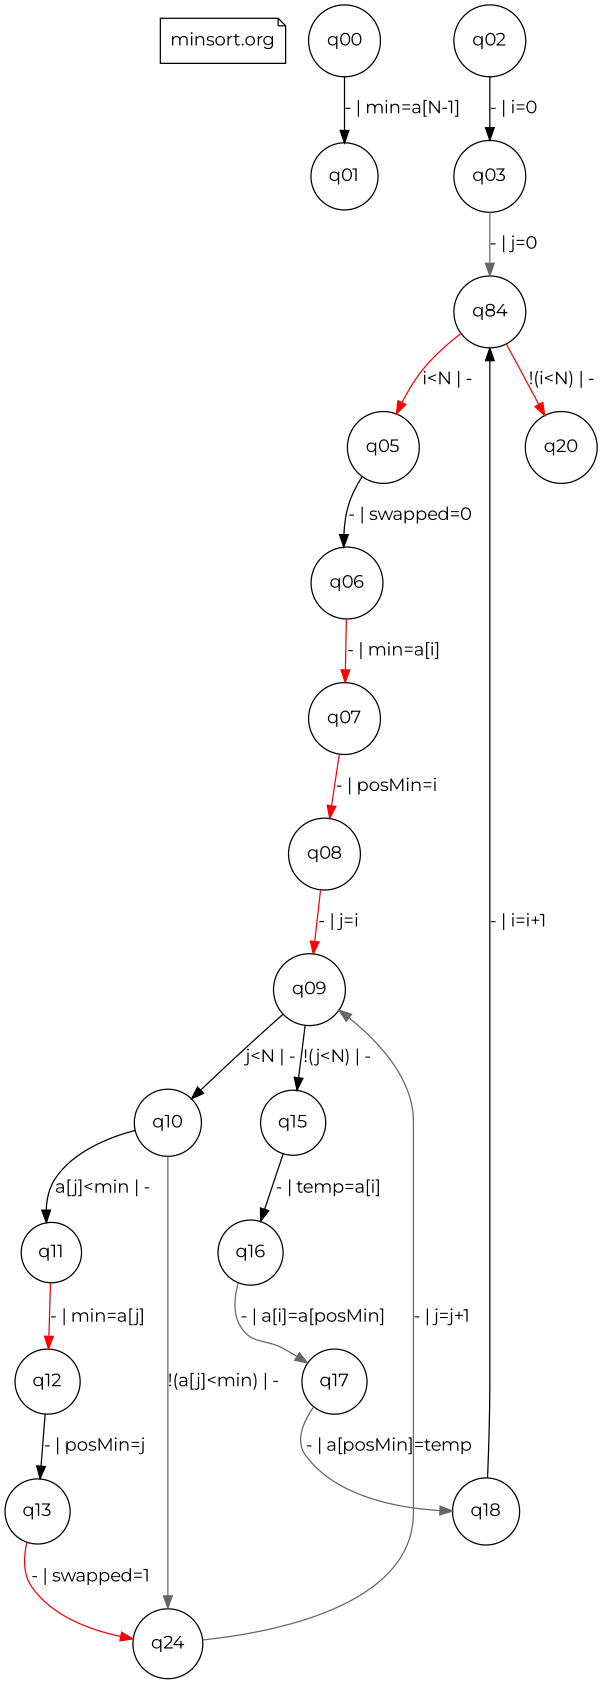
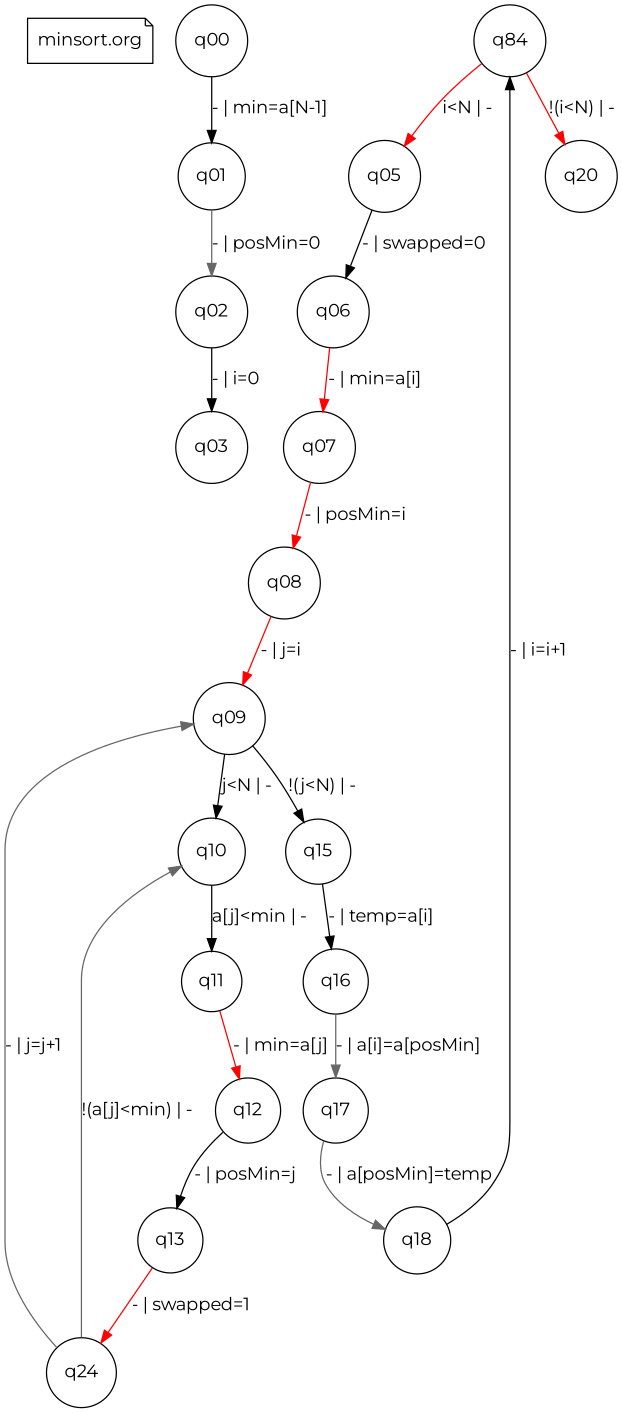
edge "q01" -> "q02": added, label "- | posMin=0"
edge "q03" -> "q84": removed, label "- | j=0"
edge "q10" -> "q24": reversed
